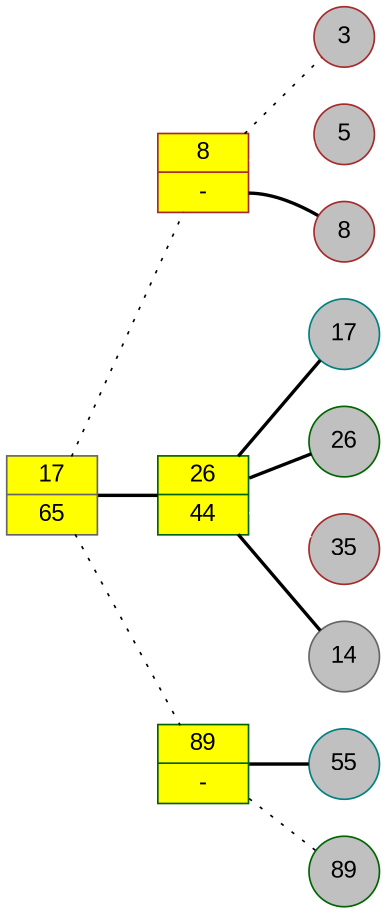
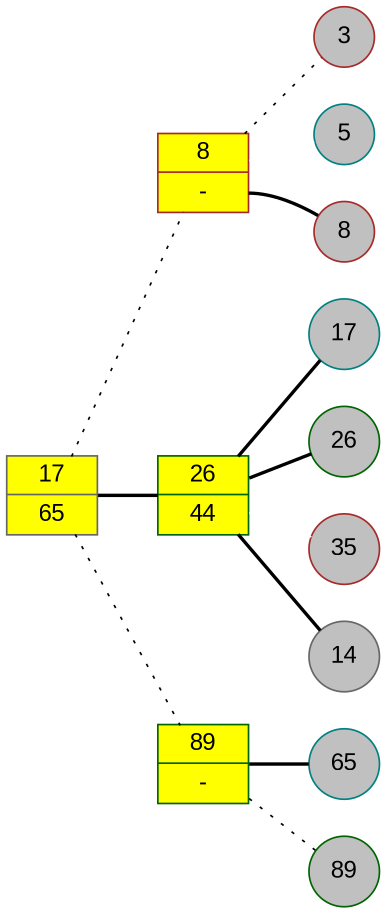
node "5": color brown -> teal
node "55": label "55" -> "65"
